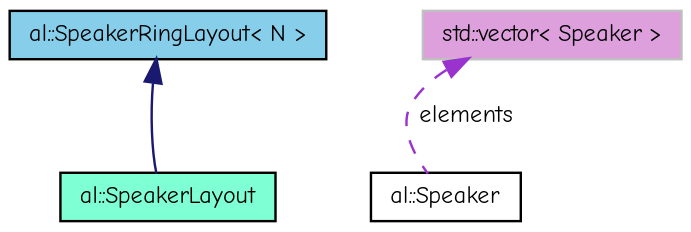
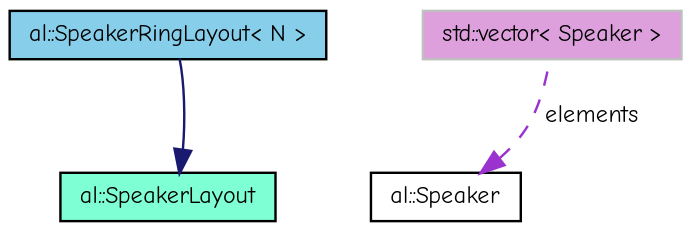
edge "al::Speaker" -> "std::vector< Speaker >": reversed
edge "al::SpeakerLayout" -> "al::SpeakerRingLayout< N >": reversed
